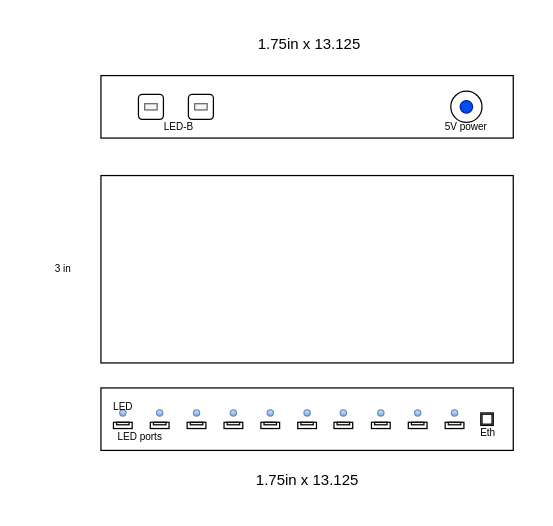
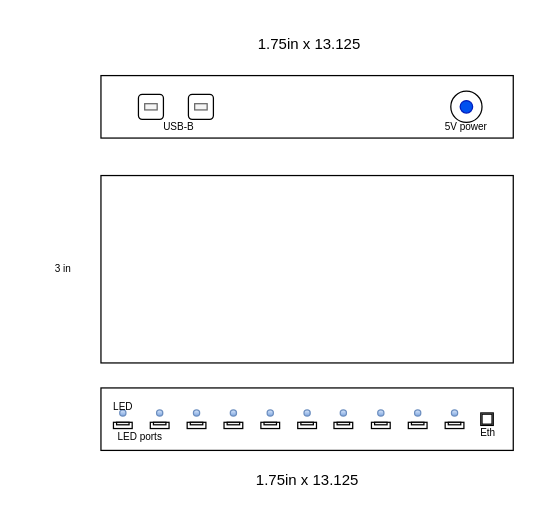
node "LED-B": label "LED-B" -> "USB-B"
